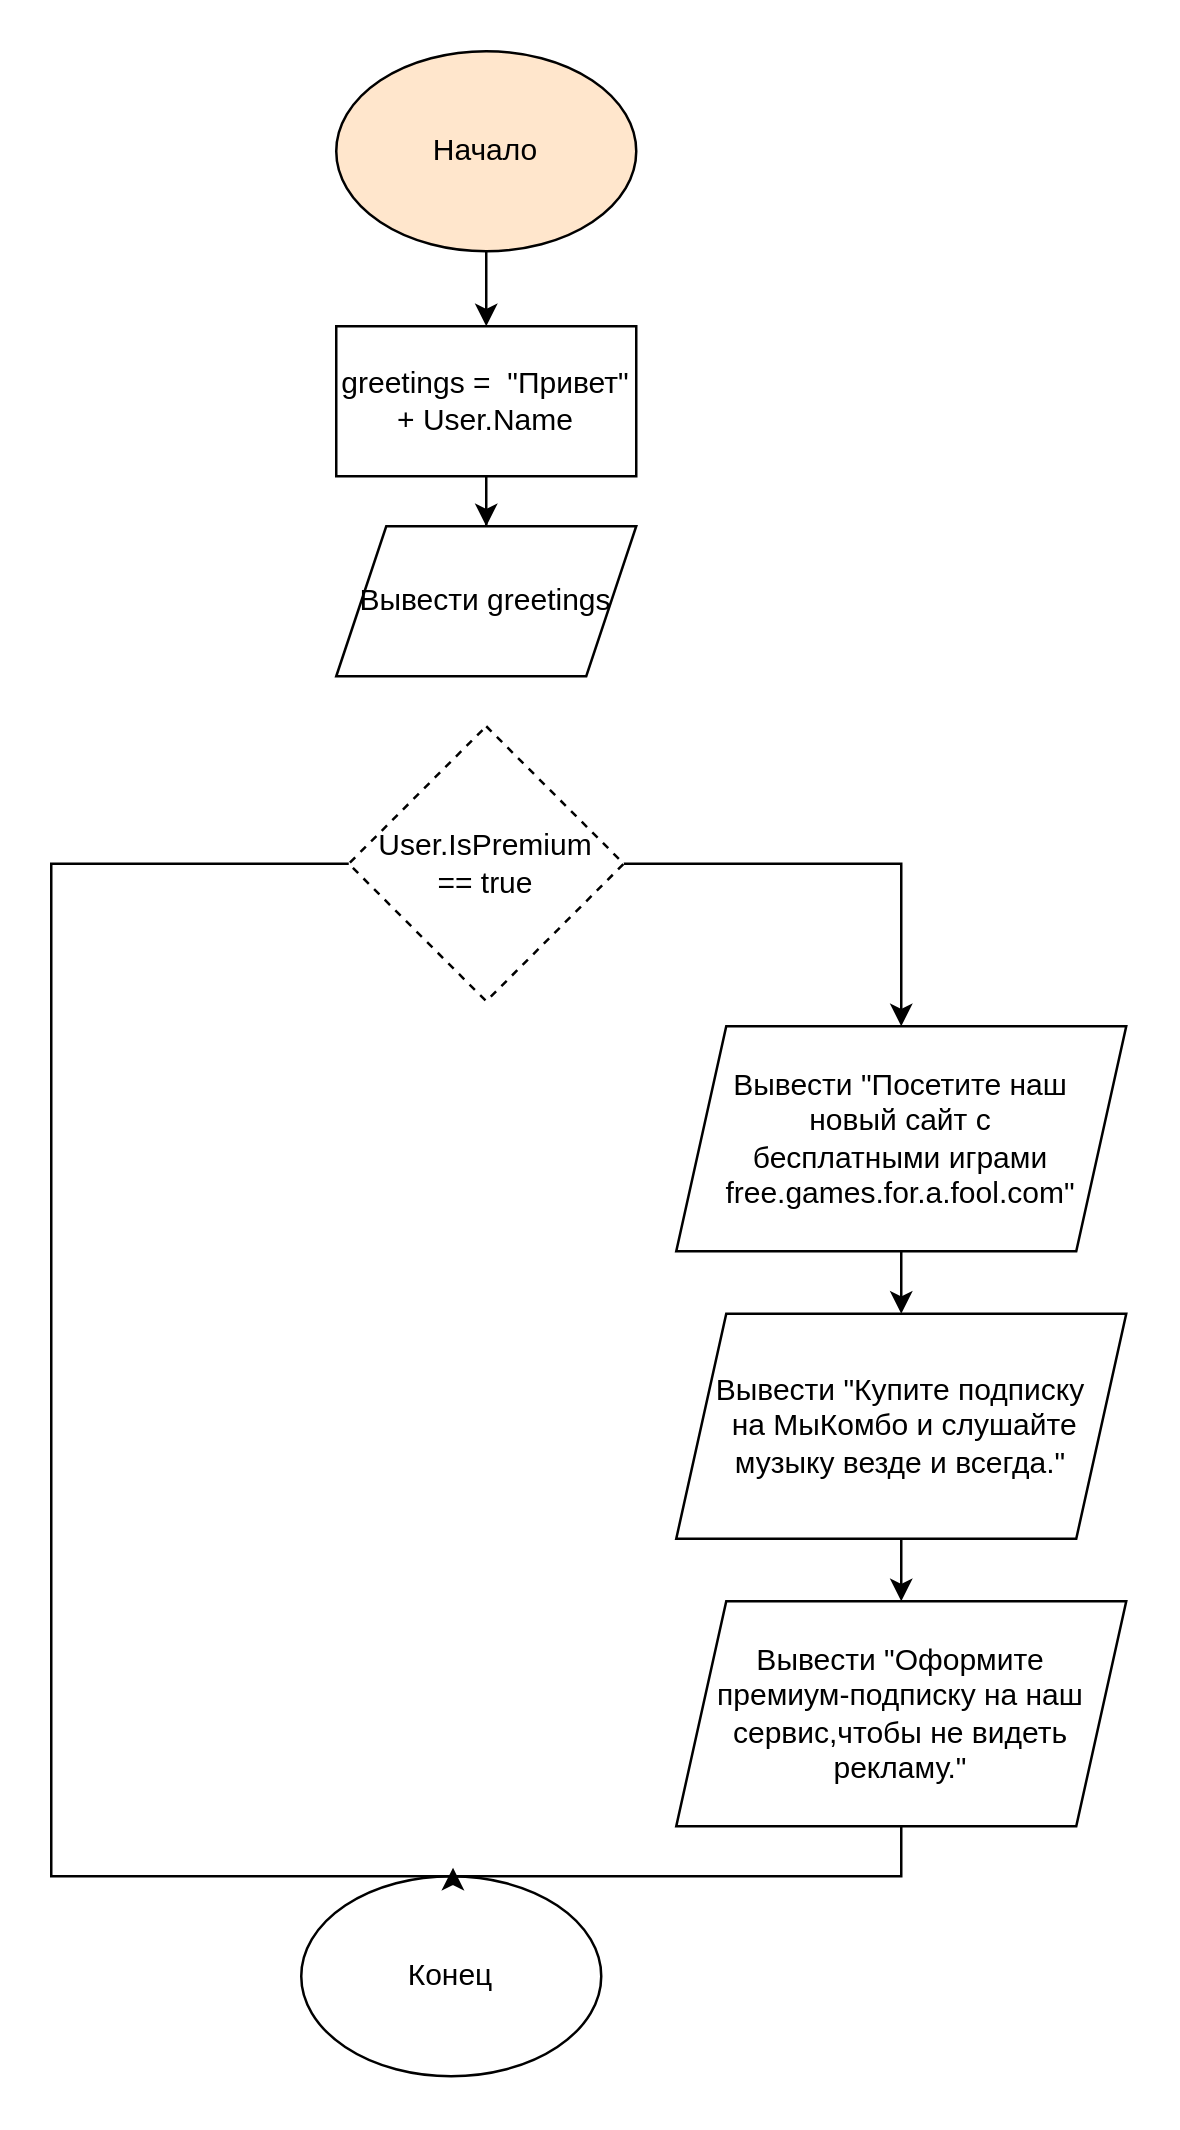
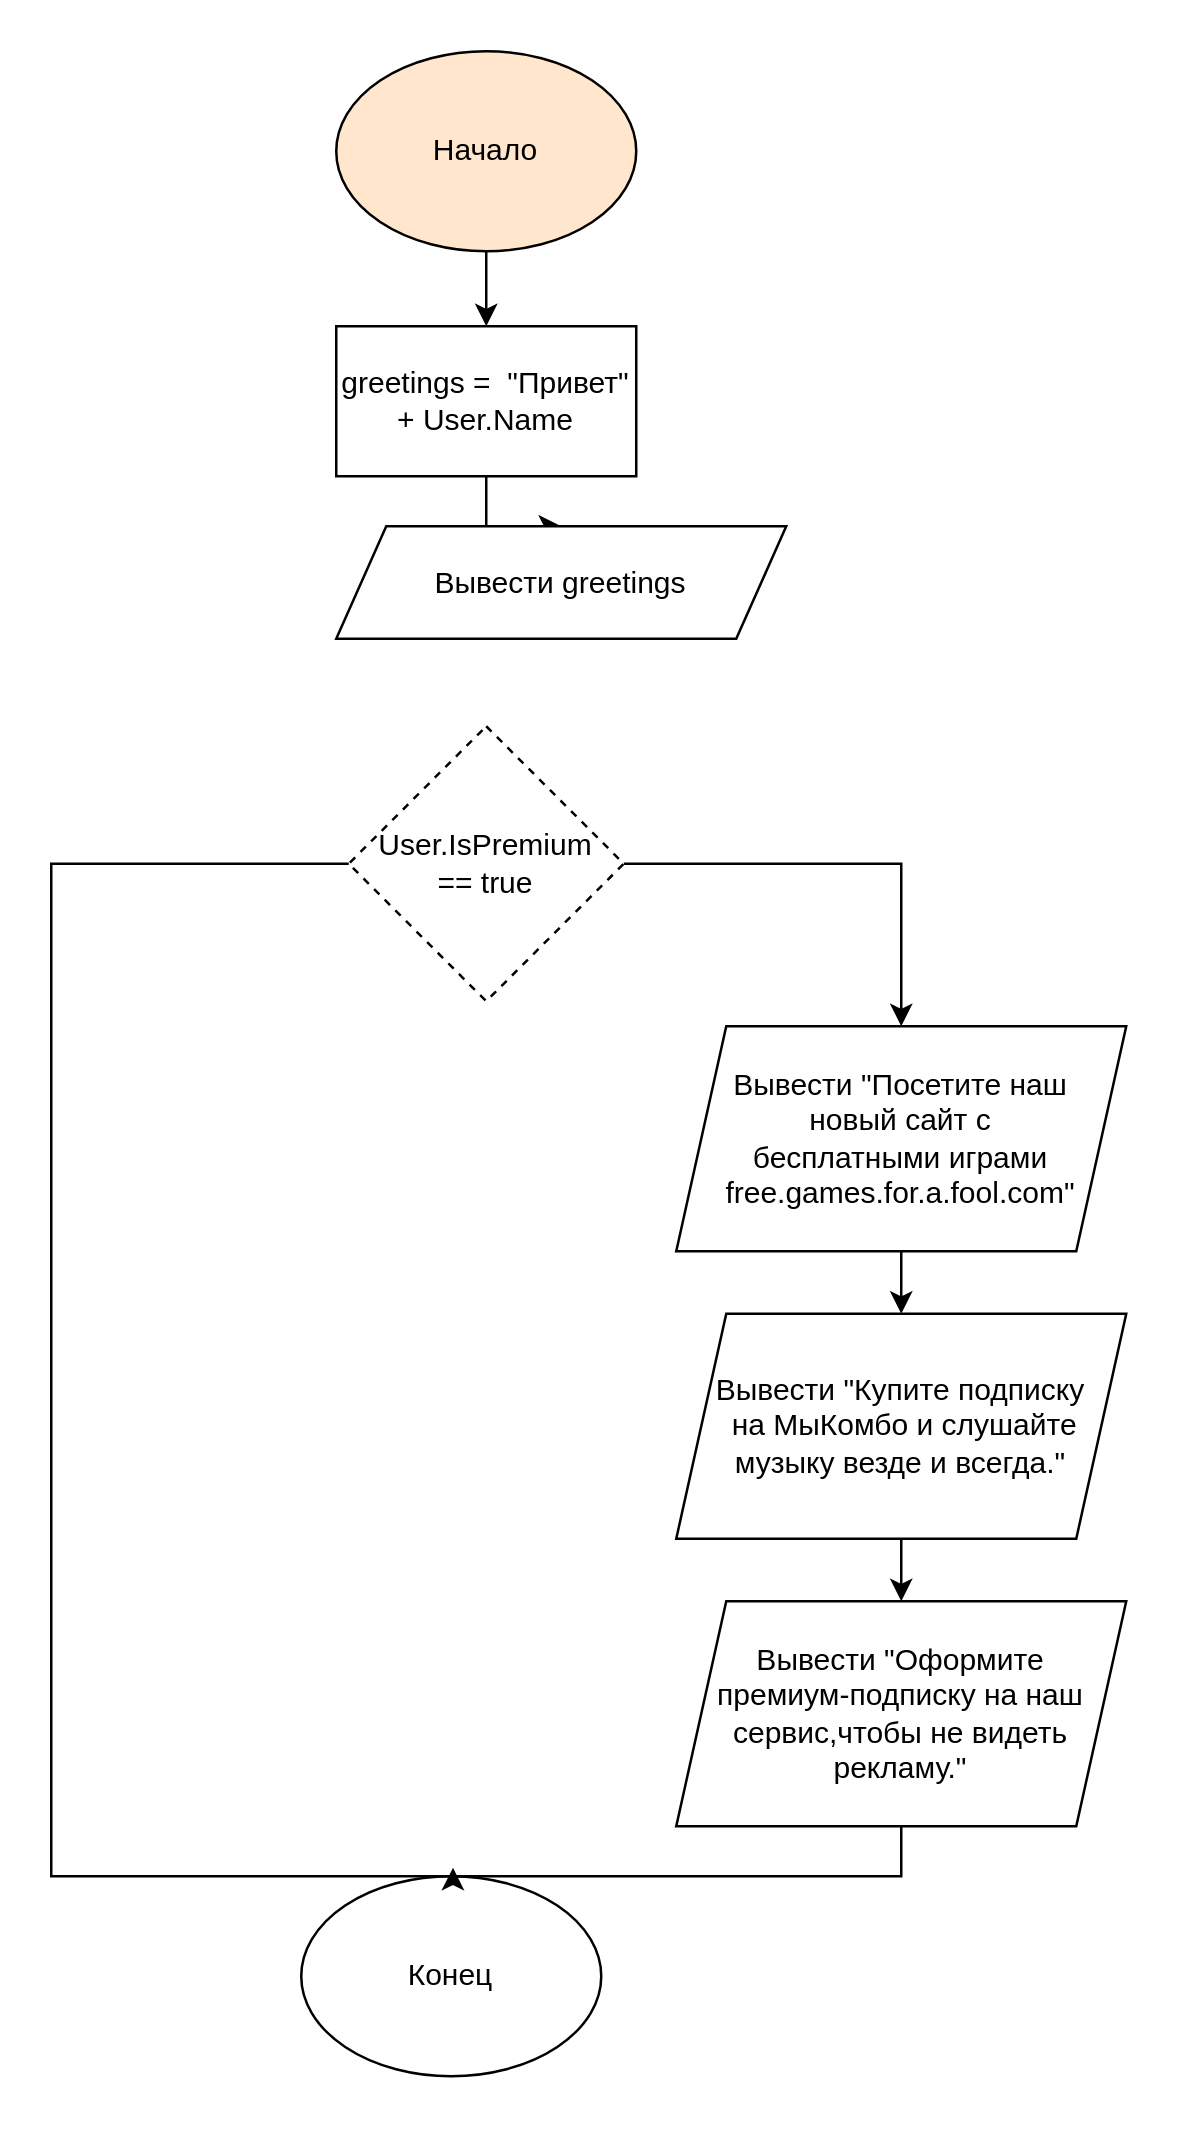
node "Вывести greetings": size 300x150 -> 450x113
